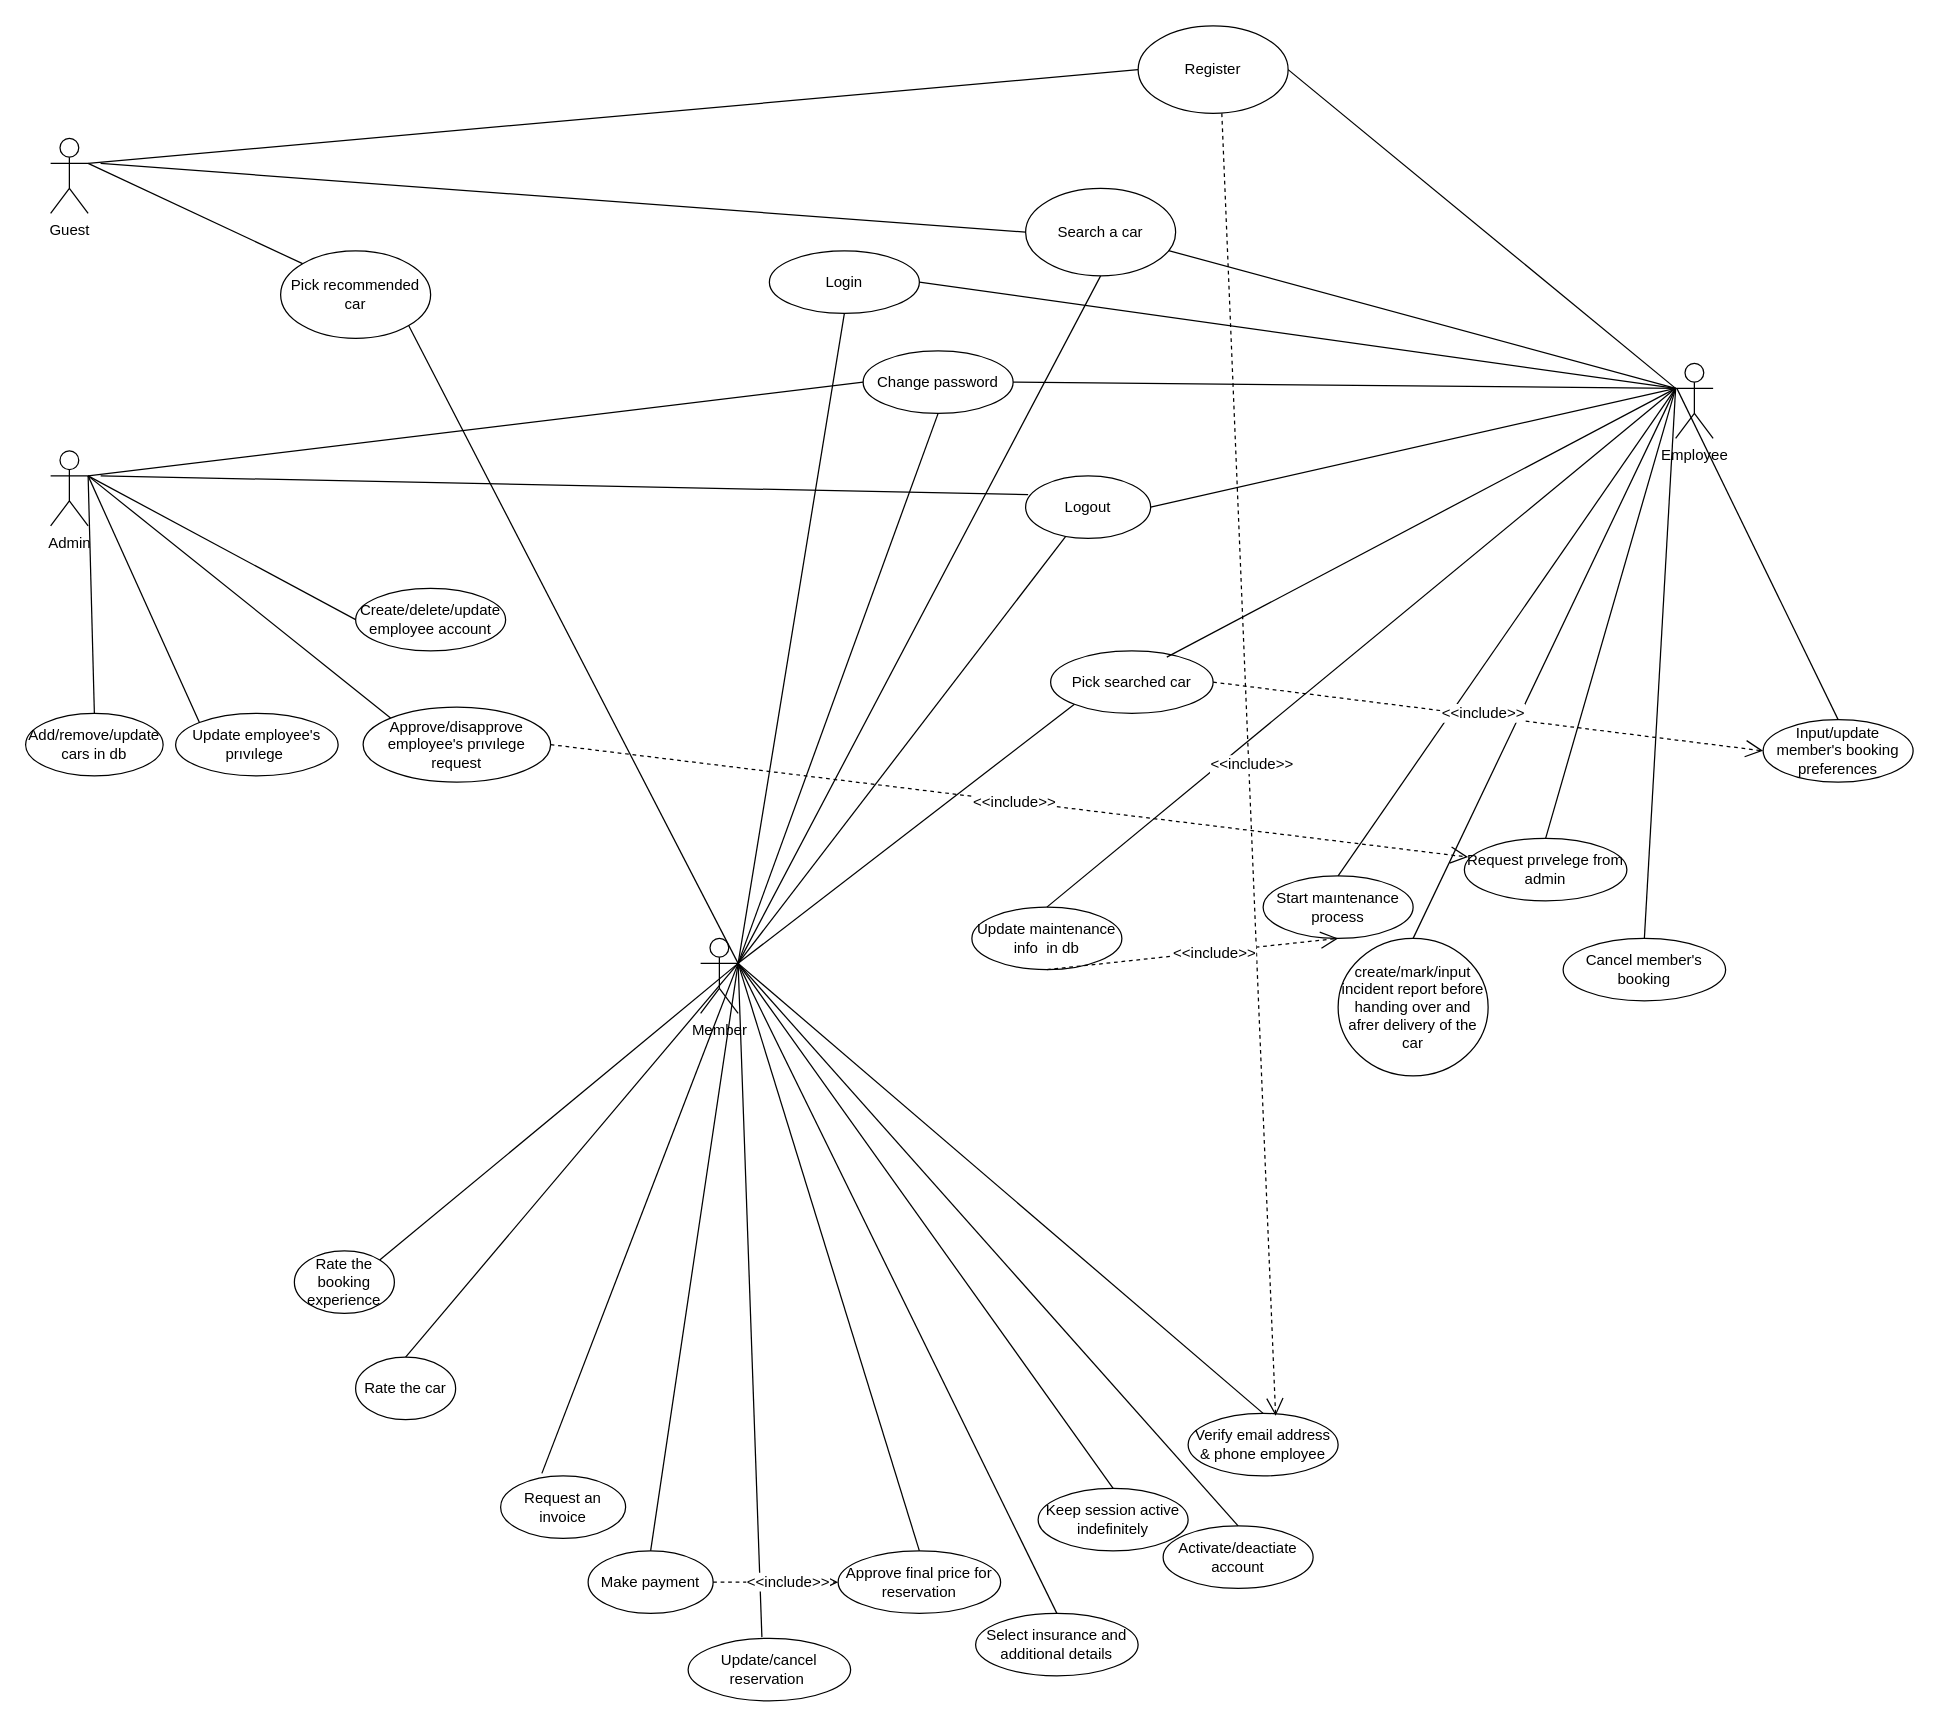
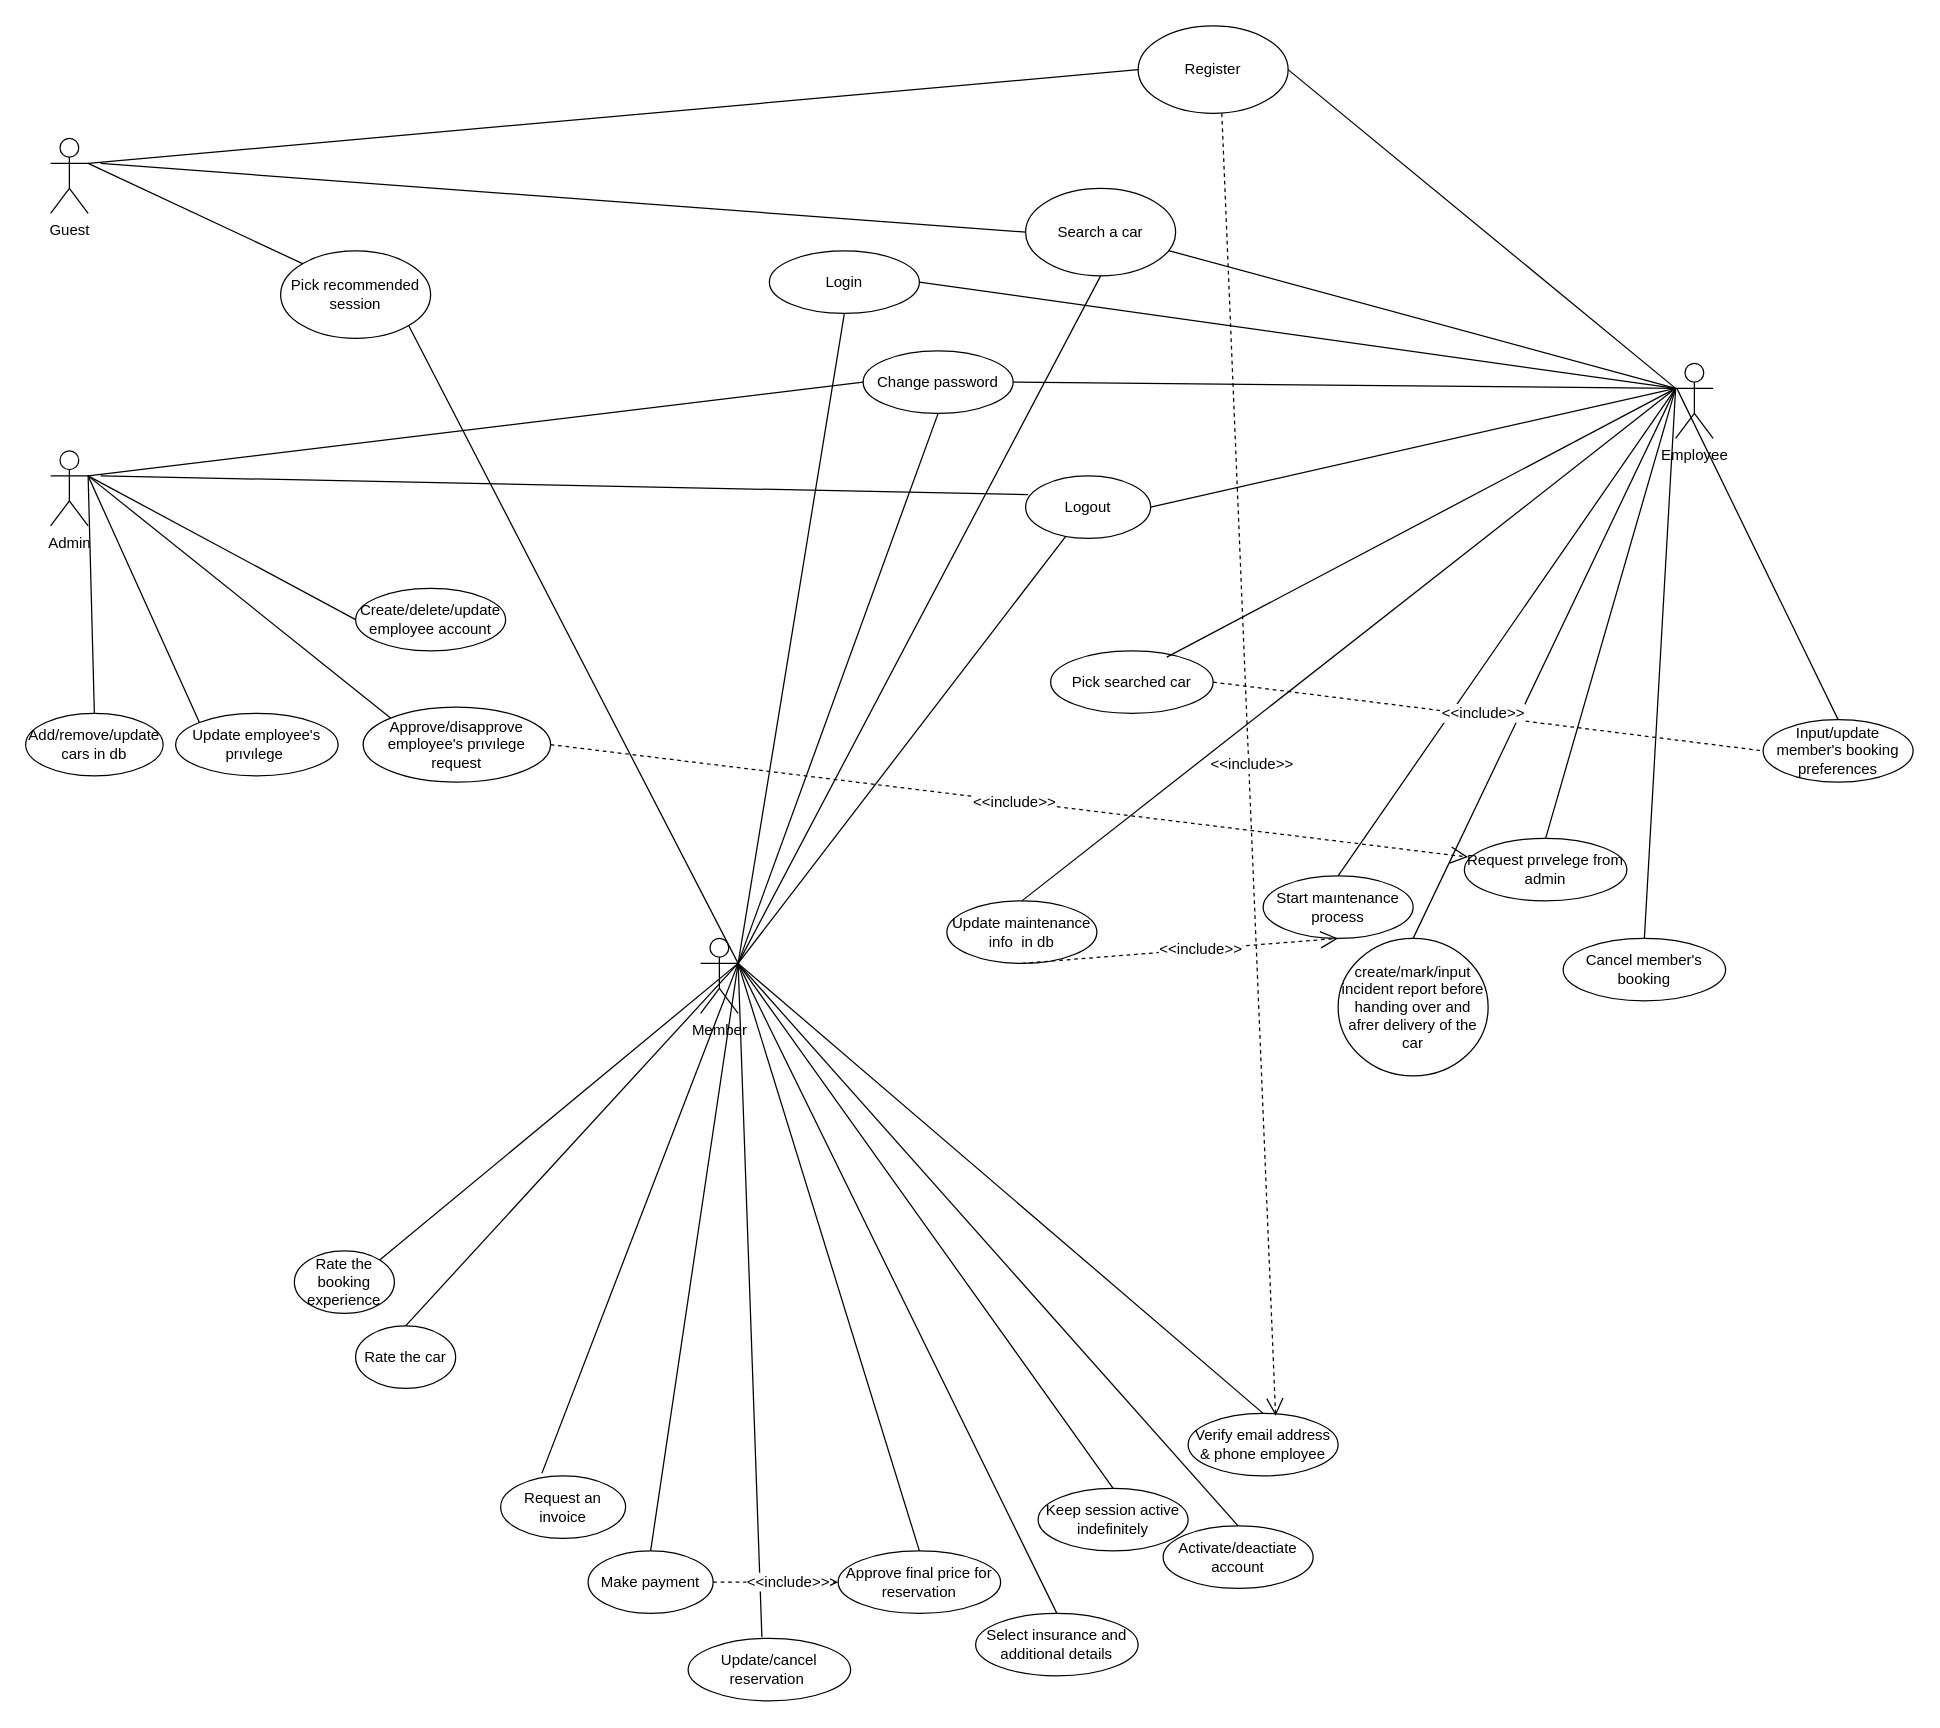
node "Pick recommended car": label "Pick recommended car" -> "Pick recommended session"
edge "Pick searched car" -> "Input/update member's booking preferences": arrowhead open -> none
edge "Pick searched car" -- "Member": removed
node "Update maintenance info in db": moved (1047, 938) -> (1022, 932)
node "Rate the car": moved (406, 1388) -> (406, 1357)
